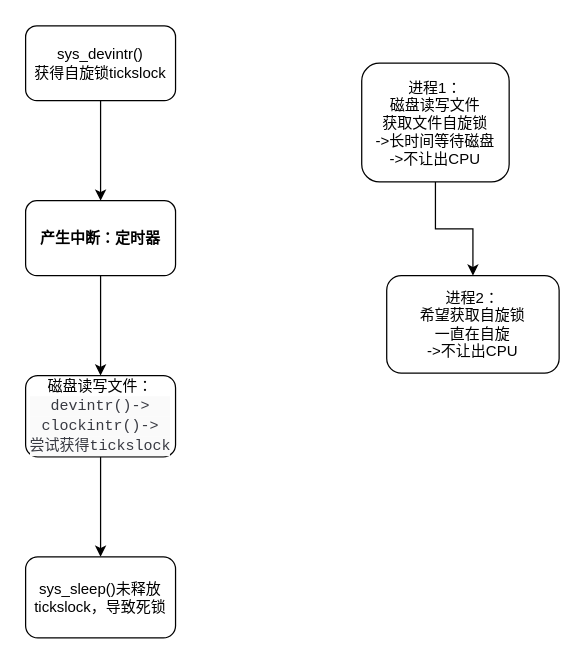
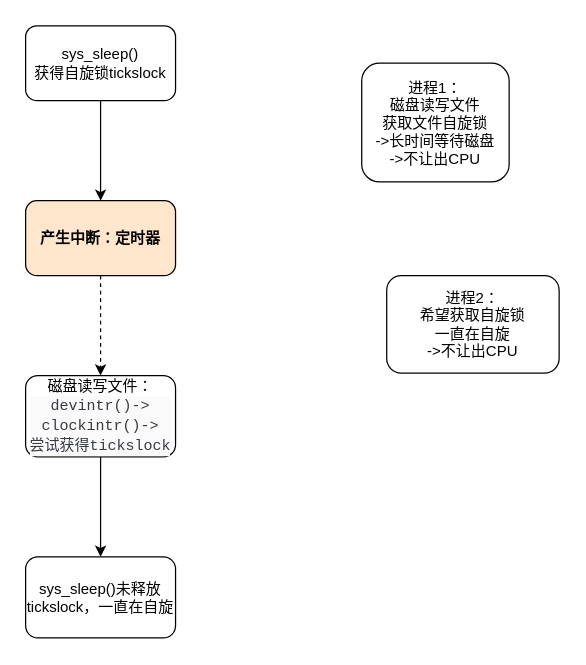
node "sys_devintr() 获得自旋锁tickslock": label "sys_devintr() 获得自旋锁tickslock" -> "sys_sleep() 获得自旋锁tickslock"
edge "进程1： 磁盘读写文件 获取文件自旋锁 ->长时间等待磁盘 ->不让出CPU" -> "进程2： 希望获取自旋锁 一直在自旋 ->不让出CPU": removed
node "产生中断：定时器": fillcolor #ffffff -> #ffe6cc
edge "产生中断：定时器" -> "磁盘读写文件： devintr()-> clockintr()-> 尝试获得tickslock": style solid -> dashed
node "sys_sleep()未释放tickslock，导致死锁": label "sys_sleep()未释放tickslock，导致死锁" -> "sys_sleep()未释放tickslock，一直在自旋"
